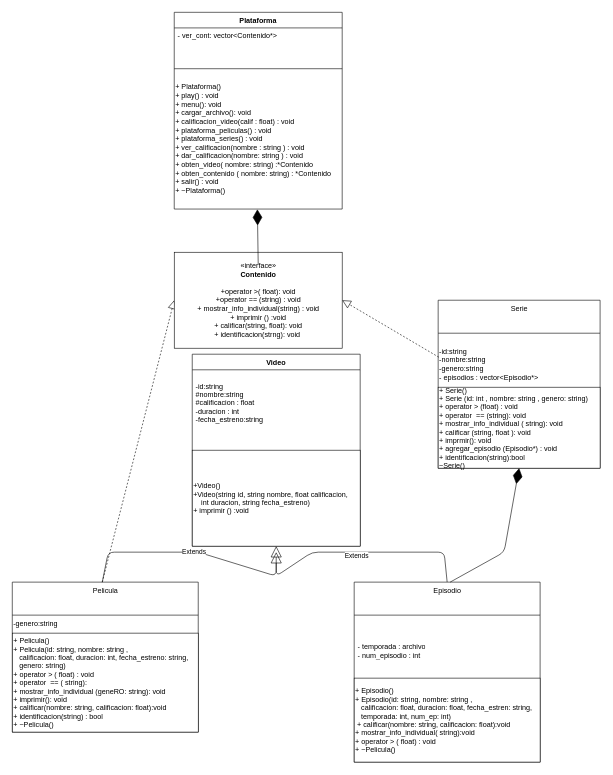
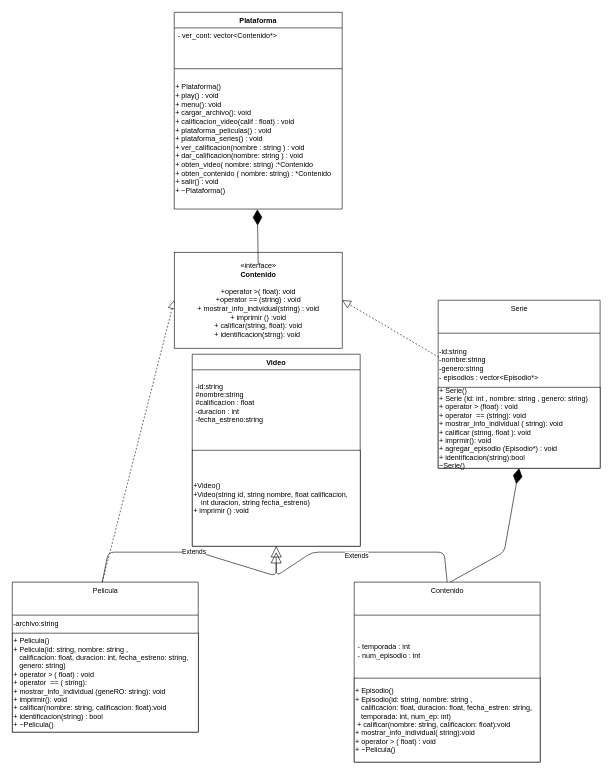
node "Episodio": label "Episodio" -> "Contenido"
node "-genero:string": label "-genero:string" -> "-archivo:string"
node "- temporada : archivo - num_episodio : int": label "- temporada : archivo - num_episodio : int" -> "- temporada : int - num_episodio : int"
